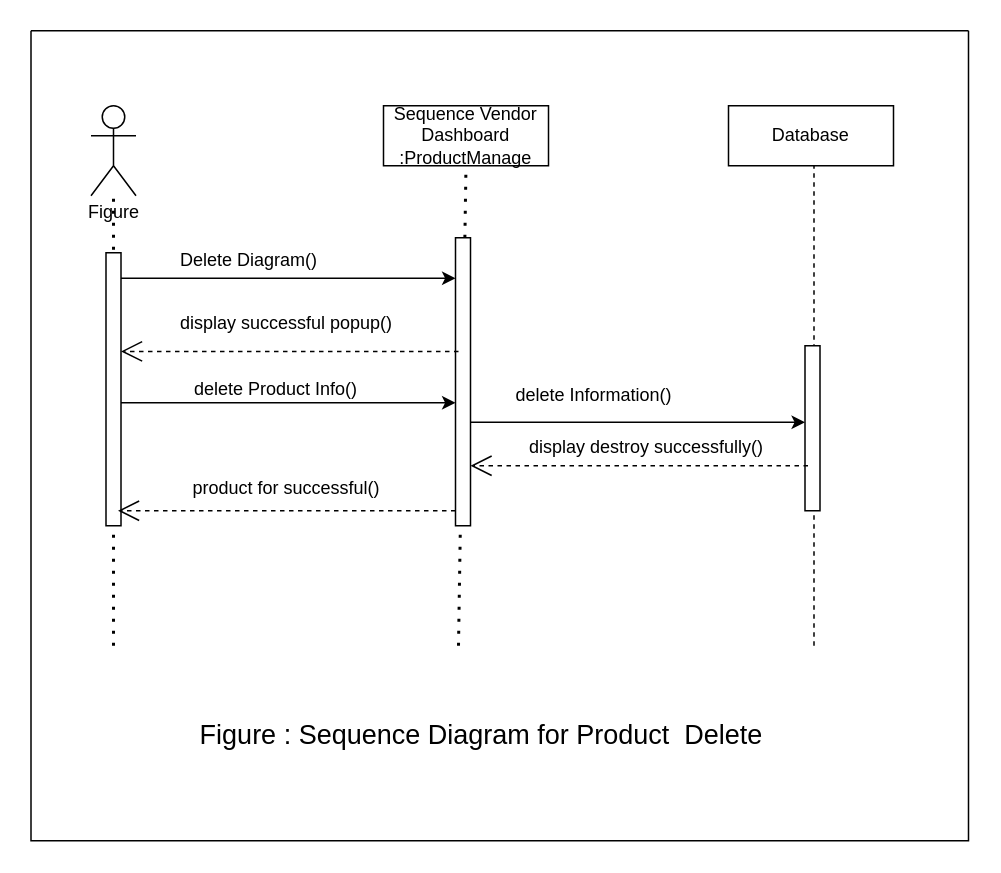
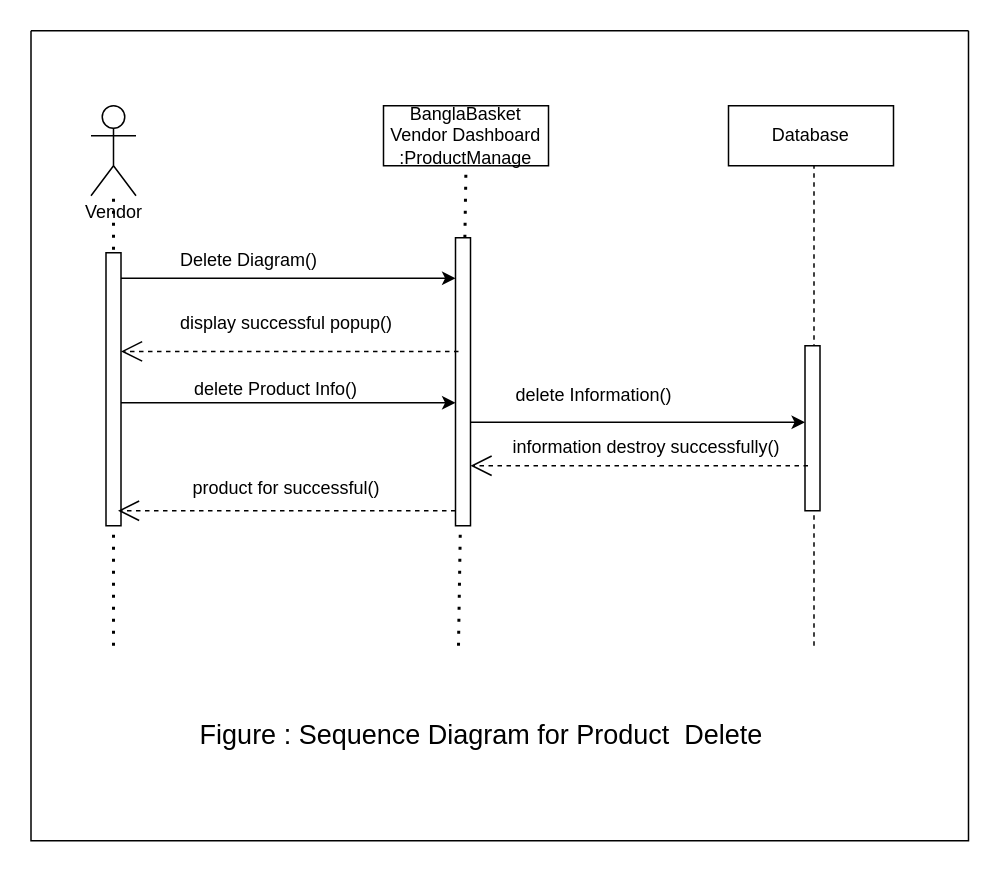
node "Sequence Vendor Dashboard :ProductManage": label "Sequence Vendor Dashboard :ProductManage" -> "BanglaBasket Vendor Dashboard :ProductManage"
node "Figure": label "Figure" -> "Vendor"
node "display destroy successfully()": label "display destroy successfully()" -> "information destroy successfully()"
